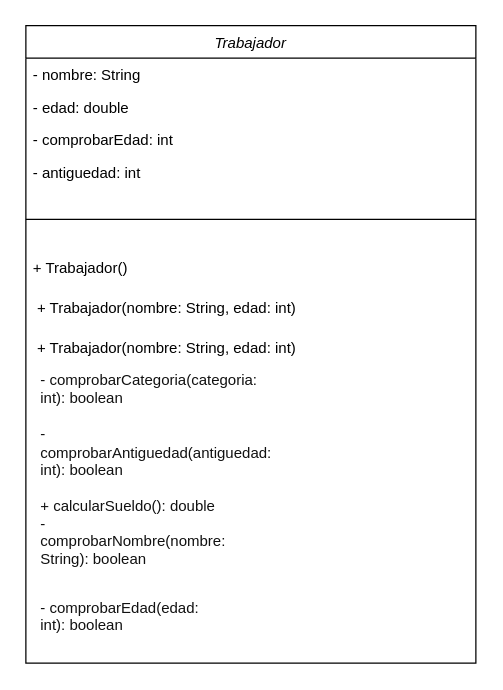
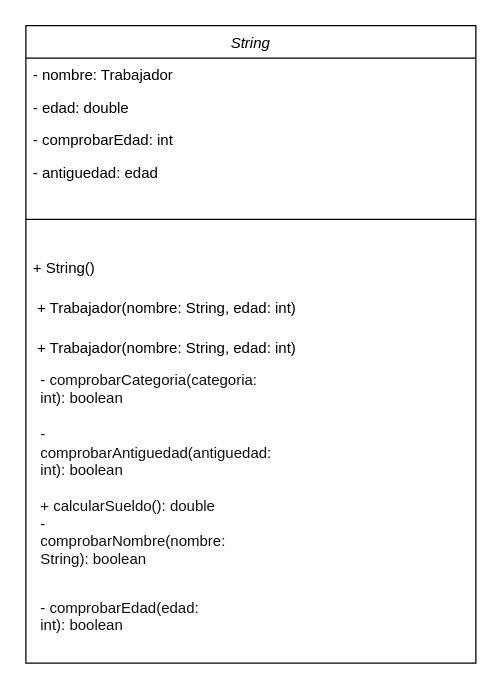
node "Trabajador": label "Trabajador" -> "String"
node "- nombre: String": label "- nombre: String" -> "- nombre: Trabajador"
node "- antiguedad: int": label "- antiguedad: int" -> "- antiguedad: edad"
node "+ Trabajador()": label "+ Trabajador()" -> "+ String()"
